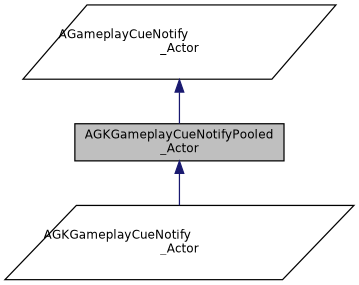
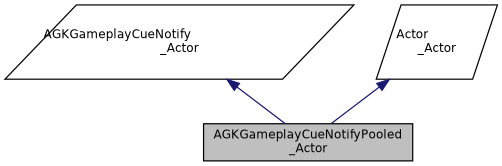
node "AGameplayCueNotify _Actor": label "AGameplayCueNotify _Actor" -> "Actor _Actor"
edge "AGKGameplayCueNotify _Actor" -> "AGKGameplayCueNotifyPooled _Actor": reversed
